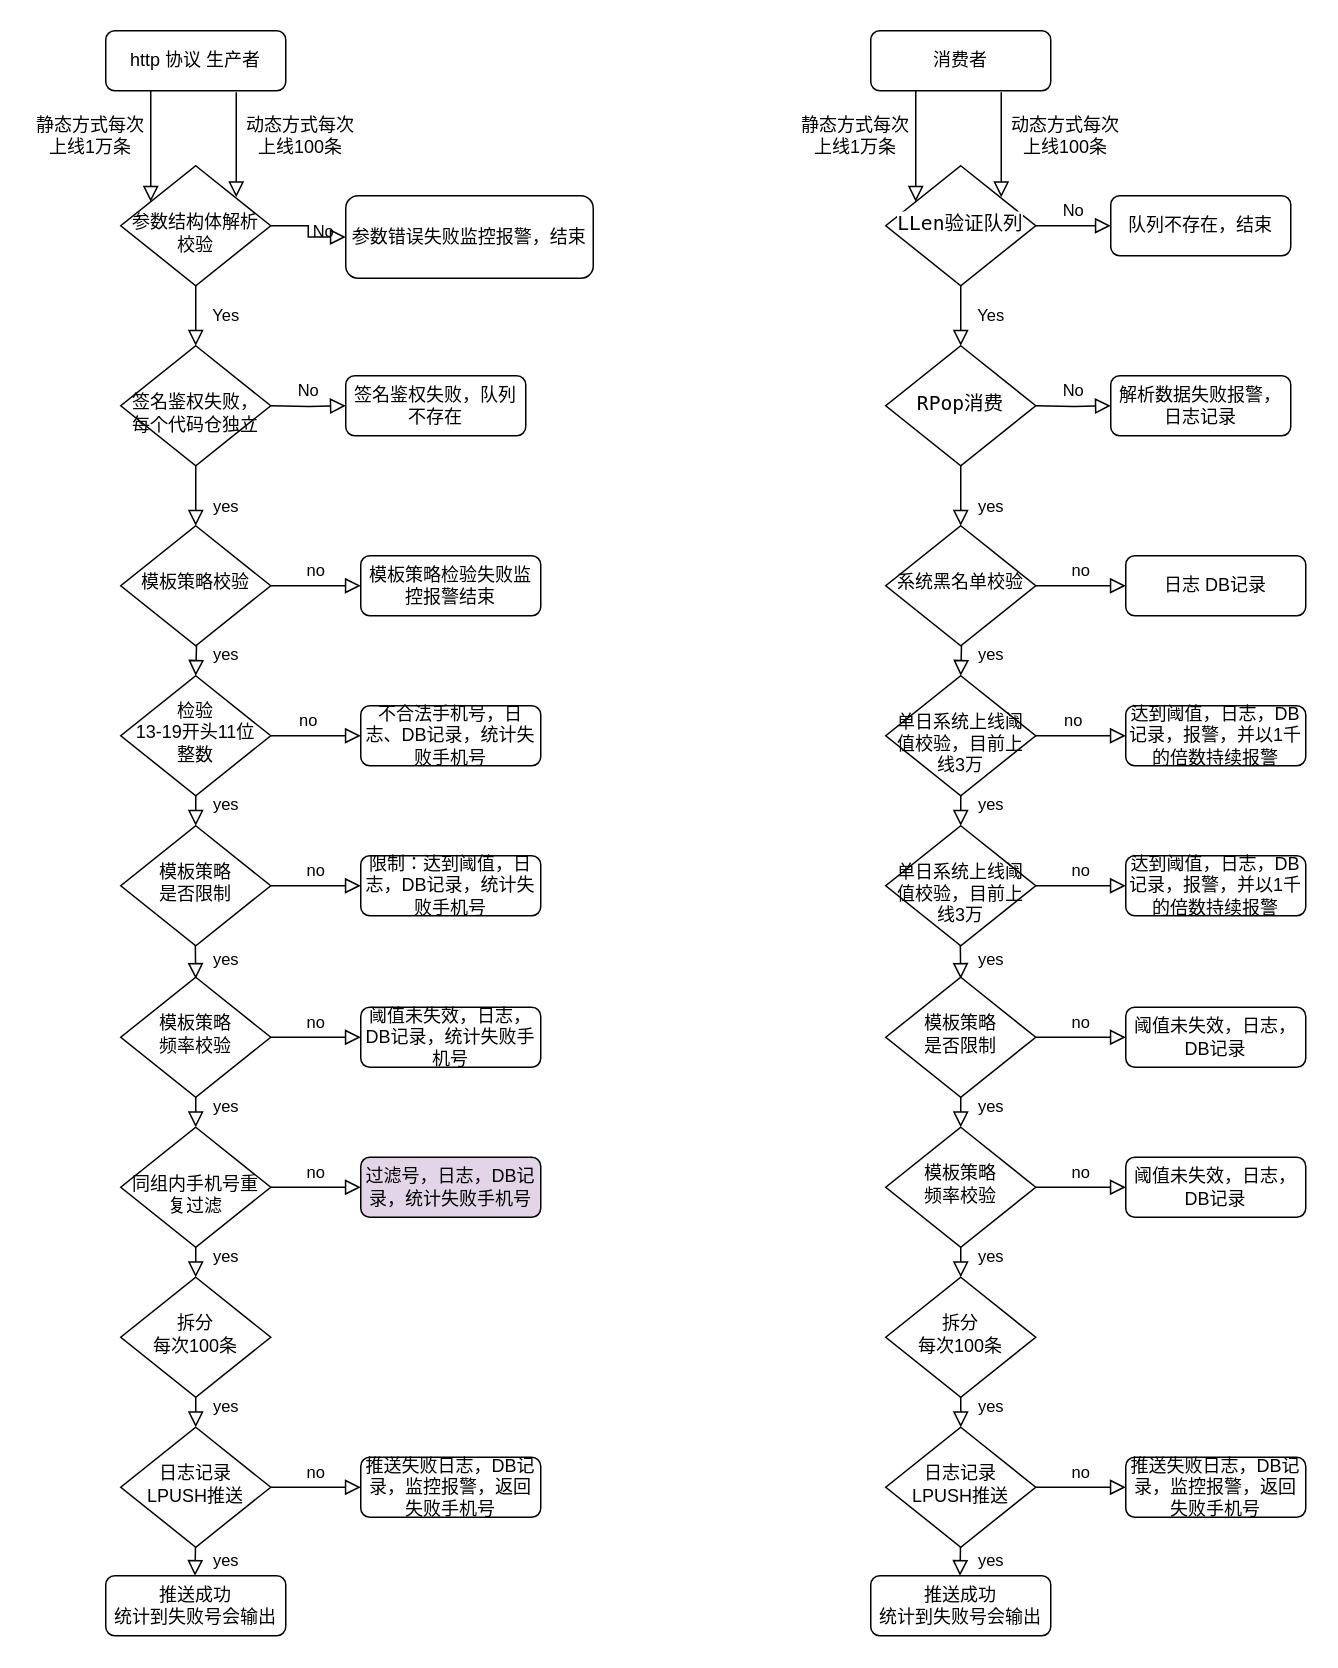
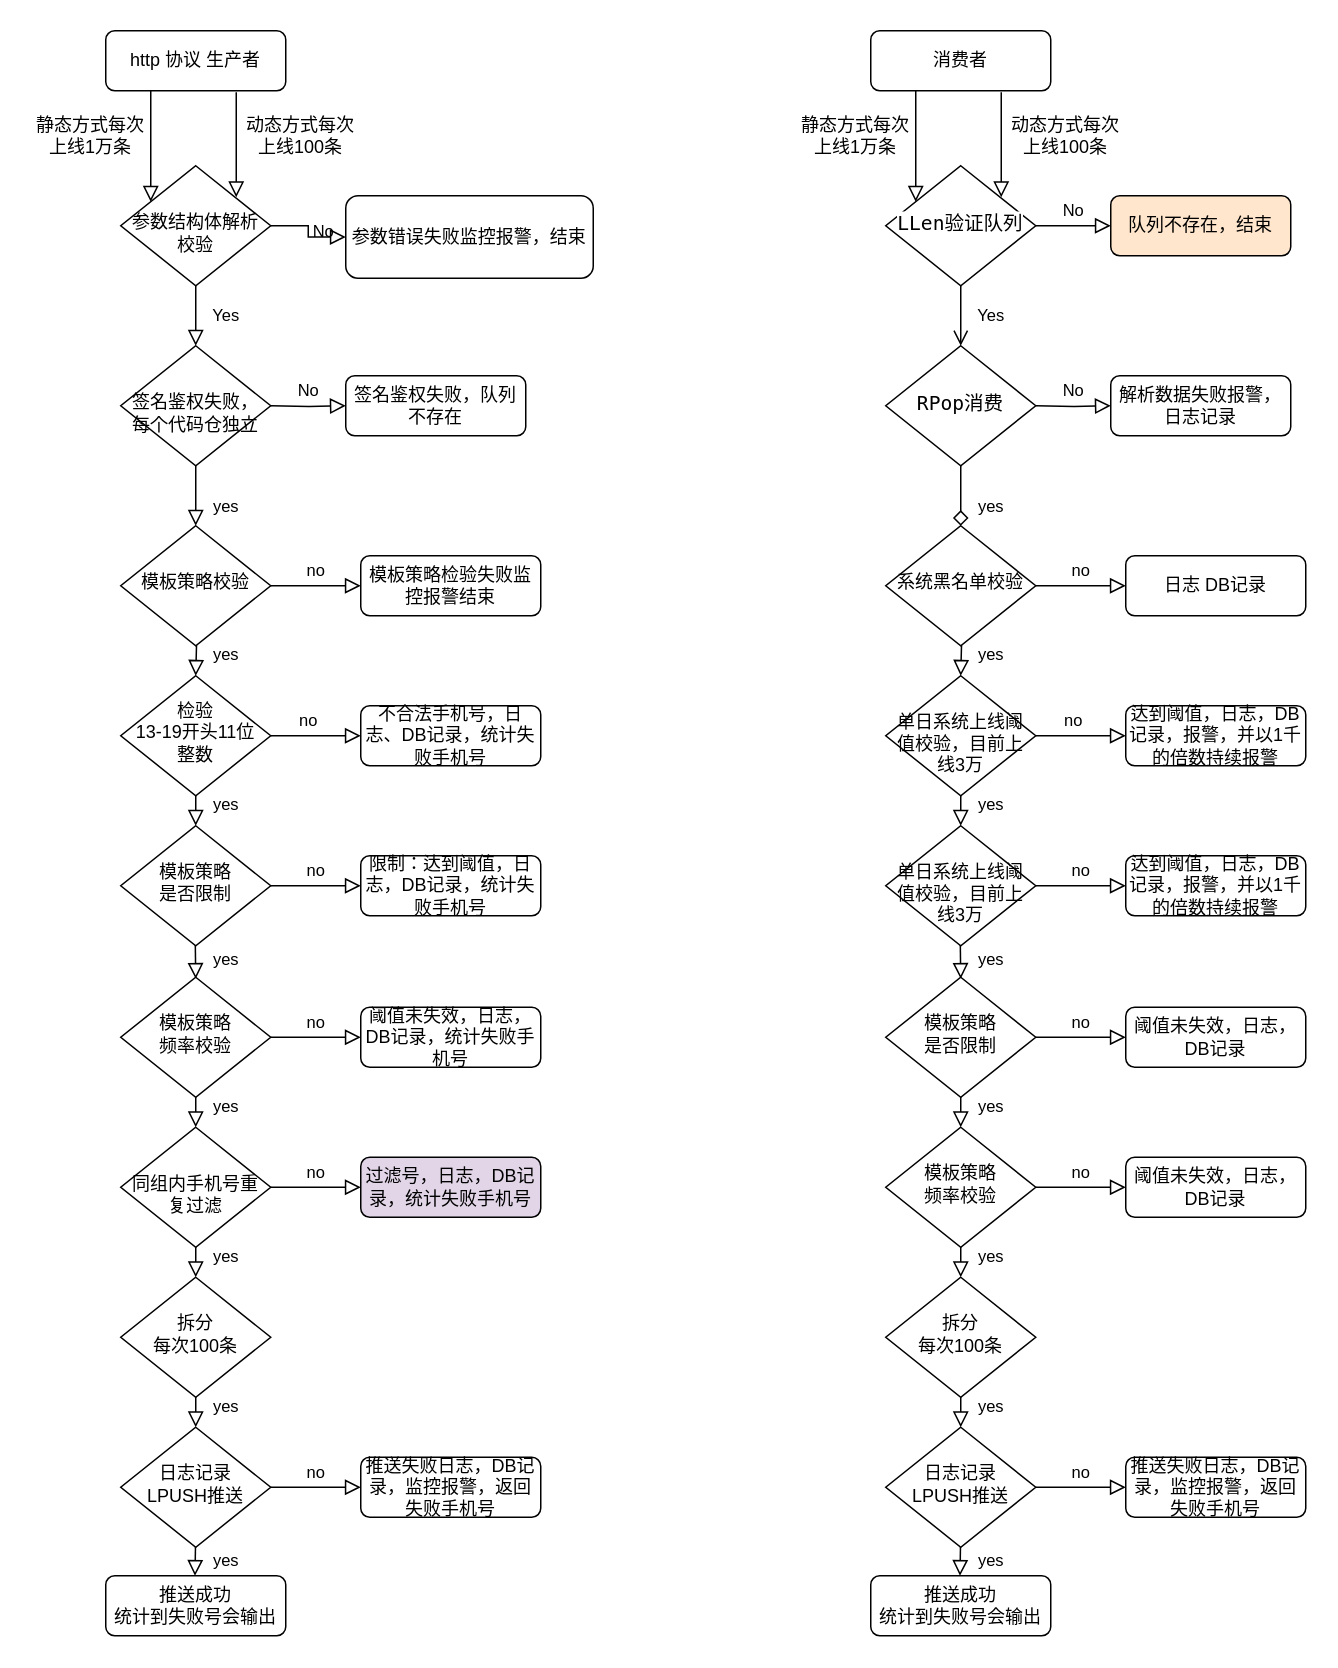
node "队列不存在，结束": fillcolor #ffffff -> #ffe6cc
edge "LLen验证队列" -> "RPop消费": arrowhead block -> open
edge "RPop消费" -> "系统黑名单校验": arrowhead block -> diamond
